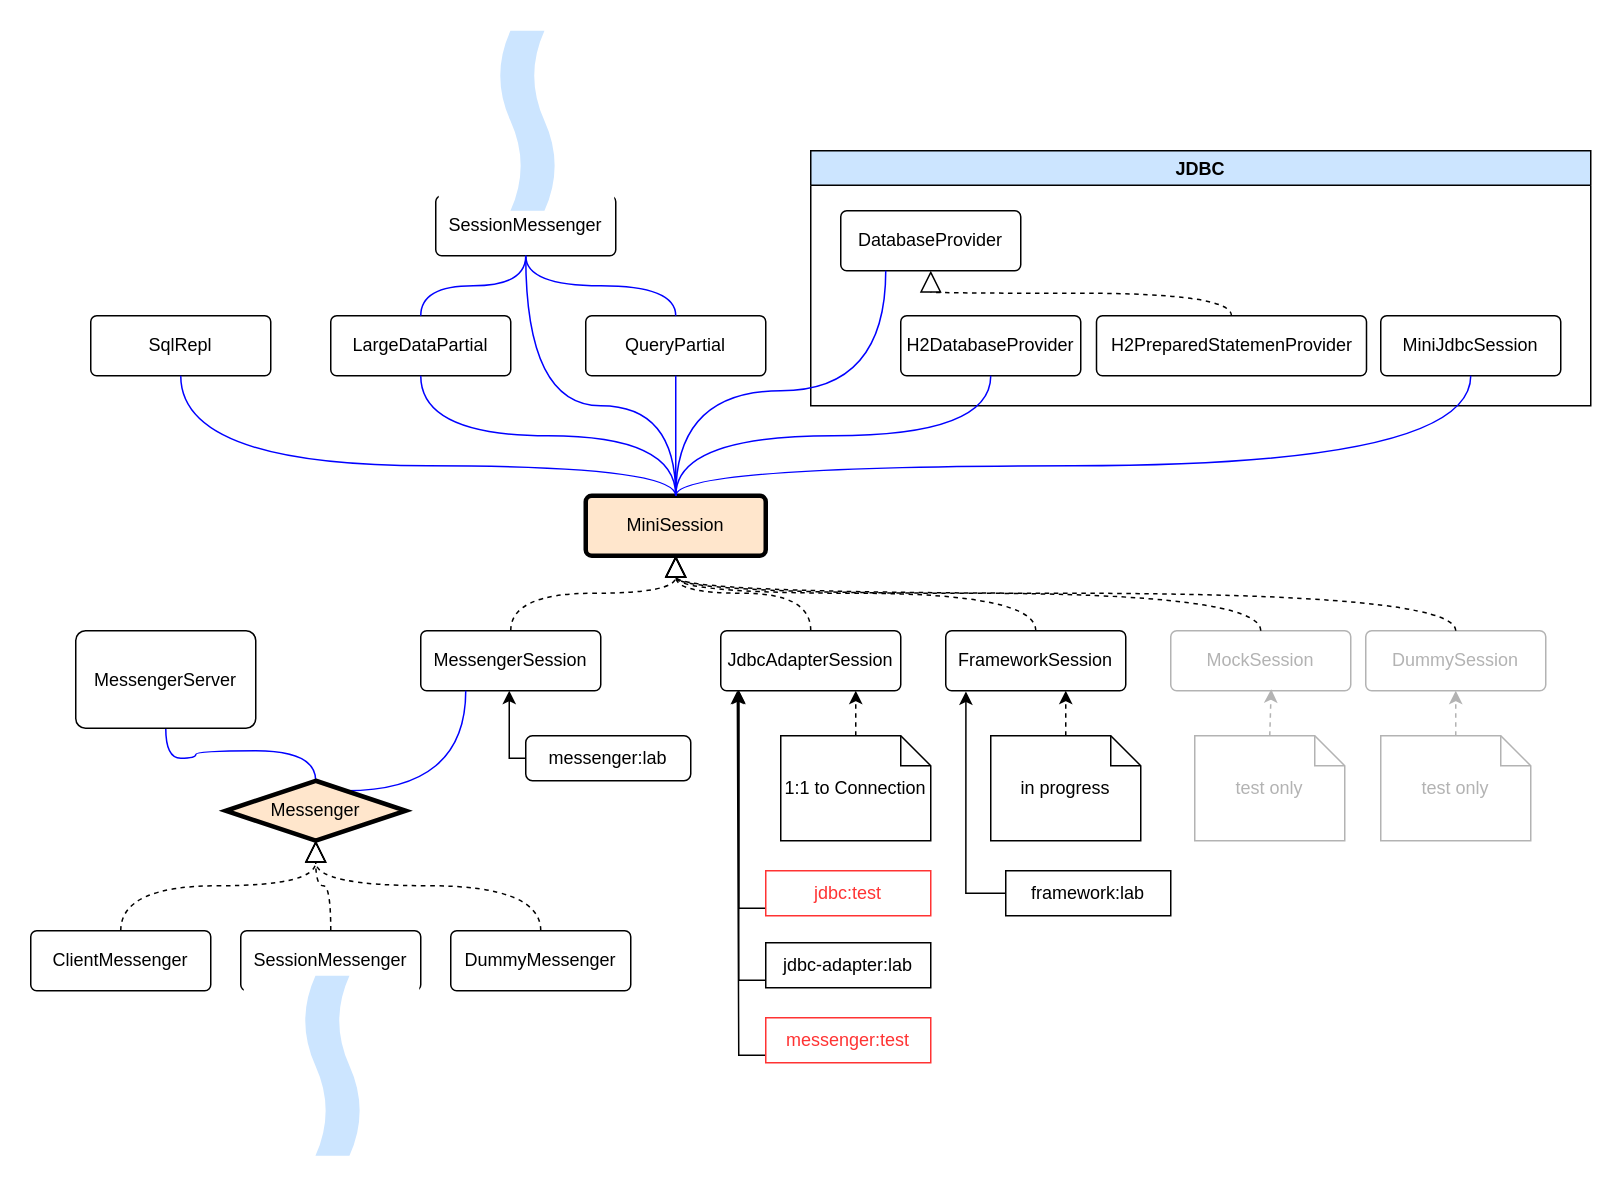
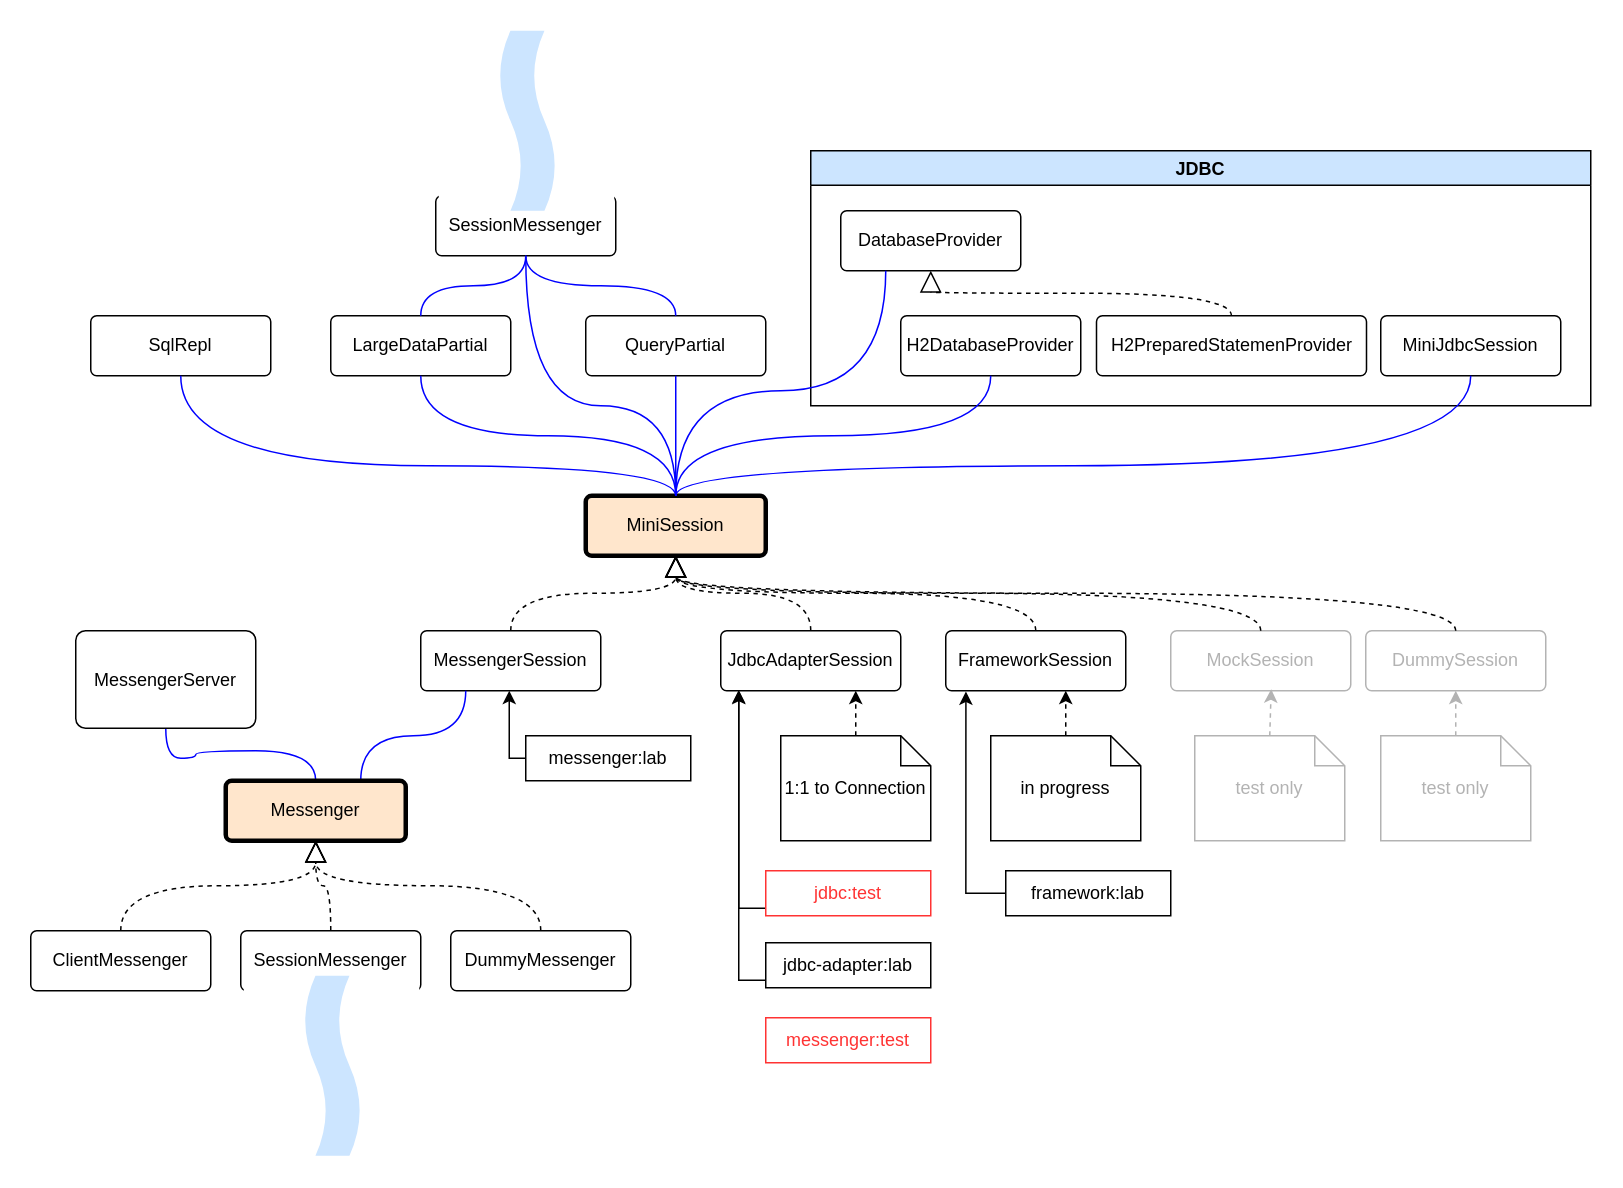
node "messenger:lab": shape rounded rectangle -> rectangle
node "Messenger": shape diamond -> rounded rectangle
edge "messenger:test" -> "JdbcAdapterSession": removed
